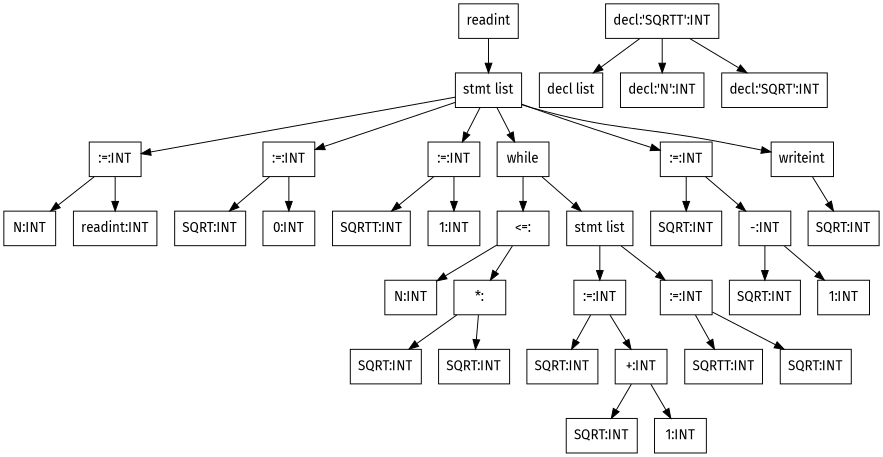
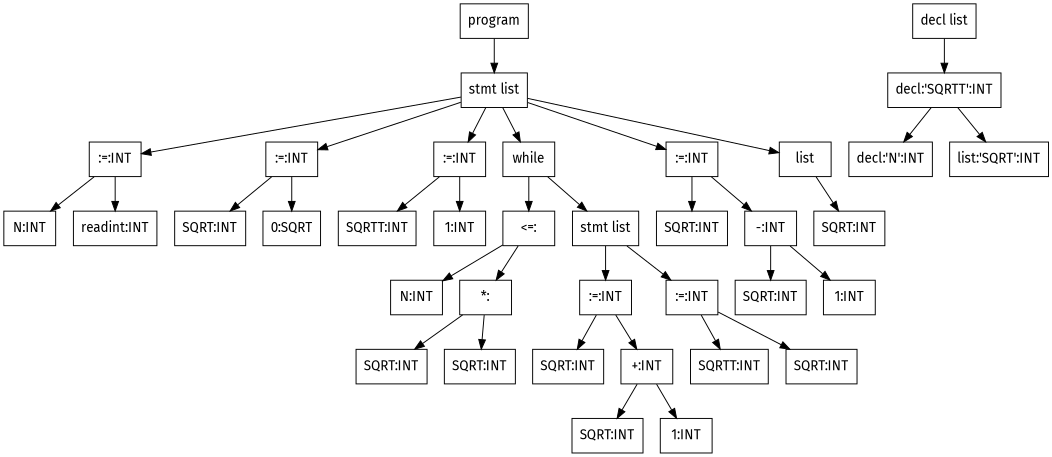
node "readint": label "readint" -> "program"
edge "decl:'SQRTT':INT" -> "decl list": reversed
node "decl:'SQRT':INT": label "decl:'SQRT':INT" -> "list:'SQRT':INT"
node "writeint": label "writeint" -> "list"
node "0:INT": label "0:INT" -> "0:SQRT"
